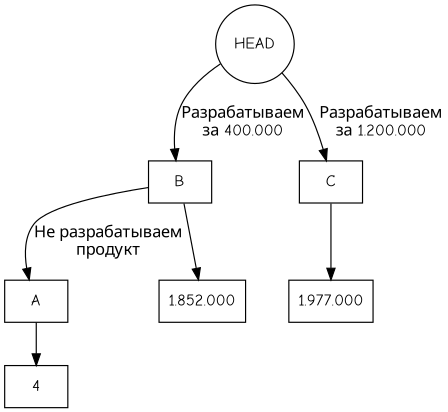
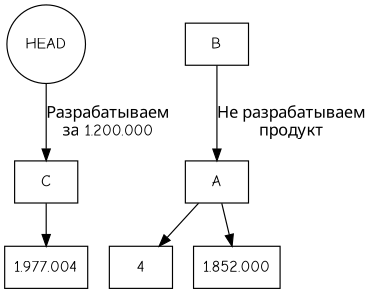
edge "HEAD" -> "B": removed, label "Разрабатываем за 400.000"
edge "B" -> "1.852.000": now "A" -> "1.852.000"
node "1.977.000": label "1.977.000" -> "1.977.004"
